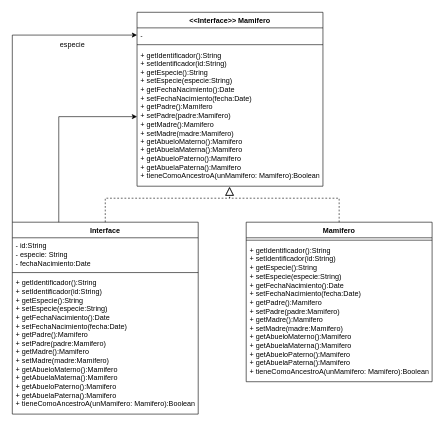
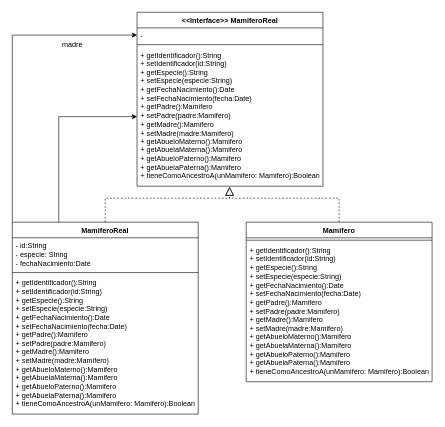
node "<<Interface>> Mamifero": label "<<Interface>> Mamifero" -> "<<Interface>> MamiferoReal"
node "especie": label "especie" -> "madre"
node "Interface": label "Interface" -> "MamiferoReal"
